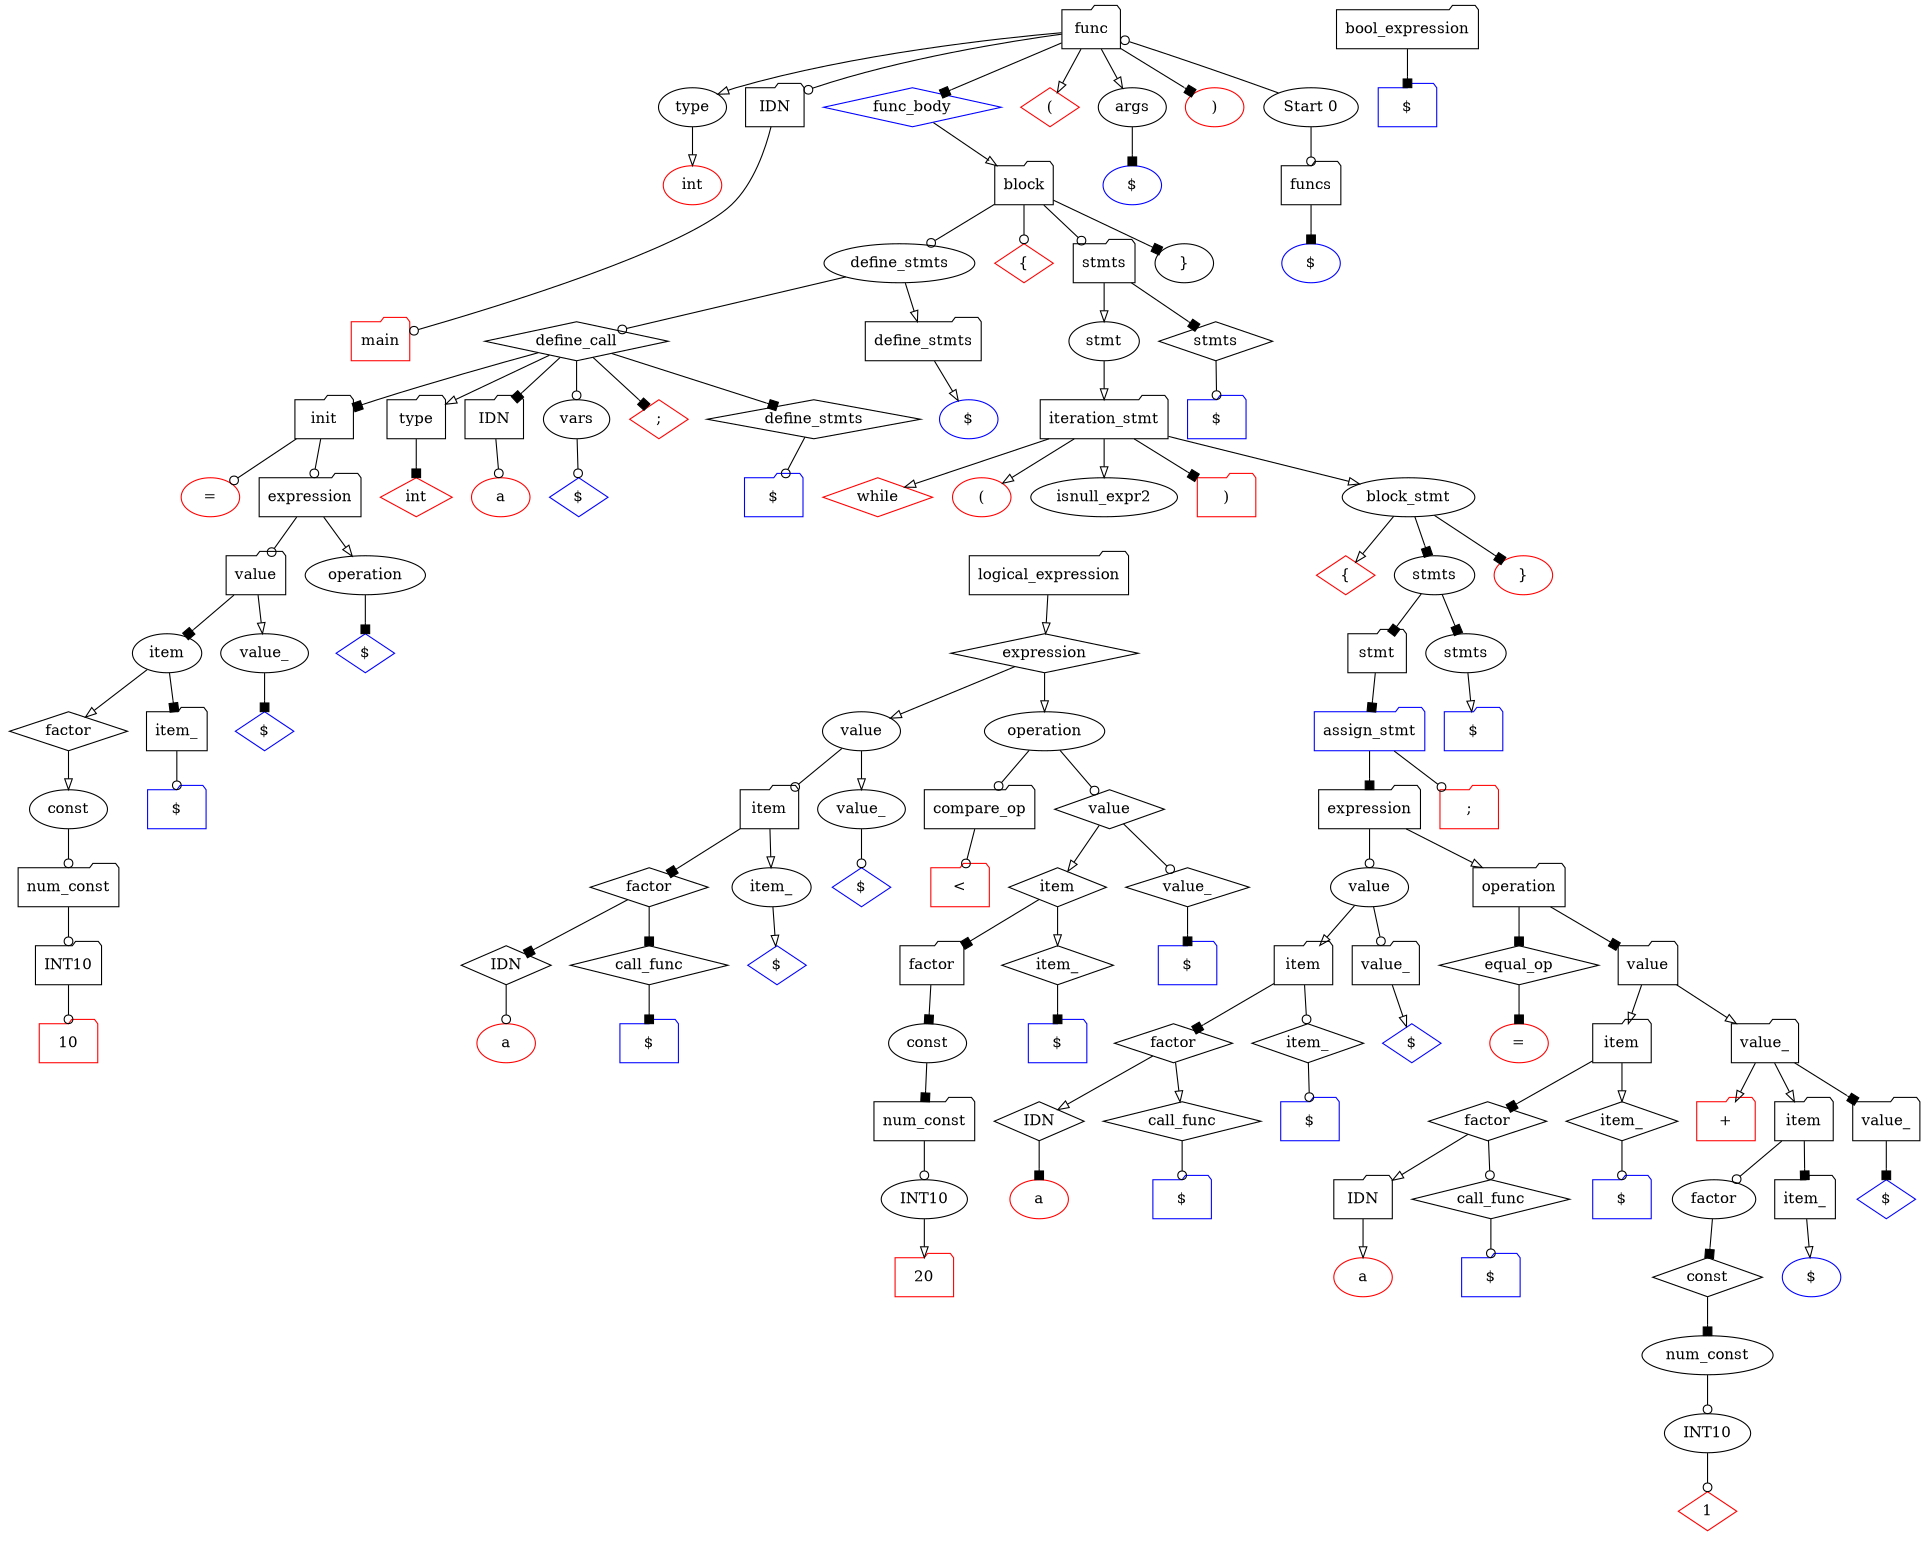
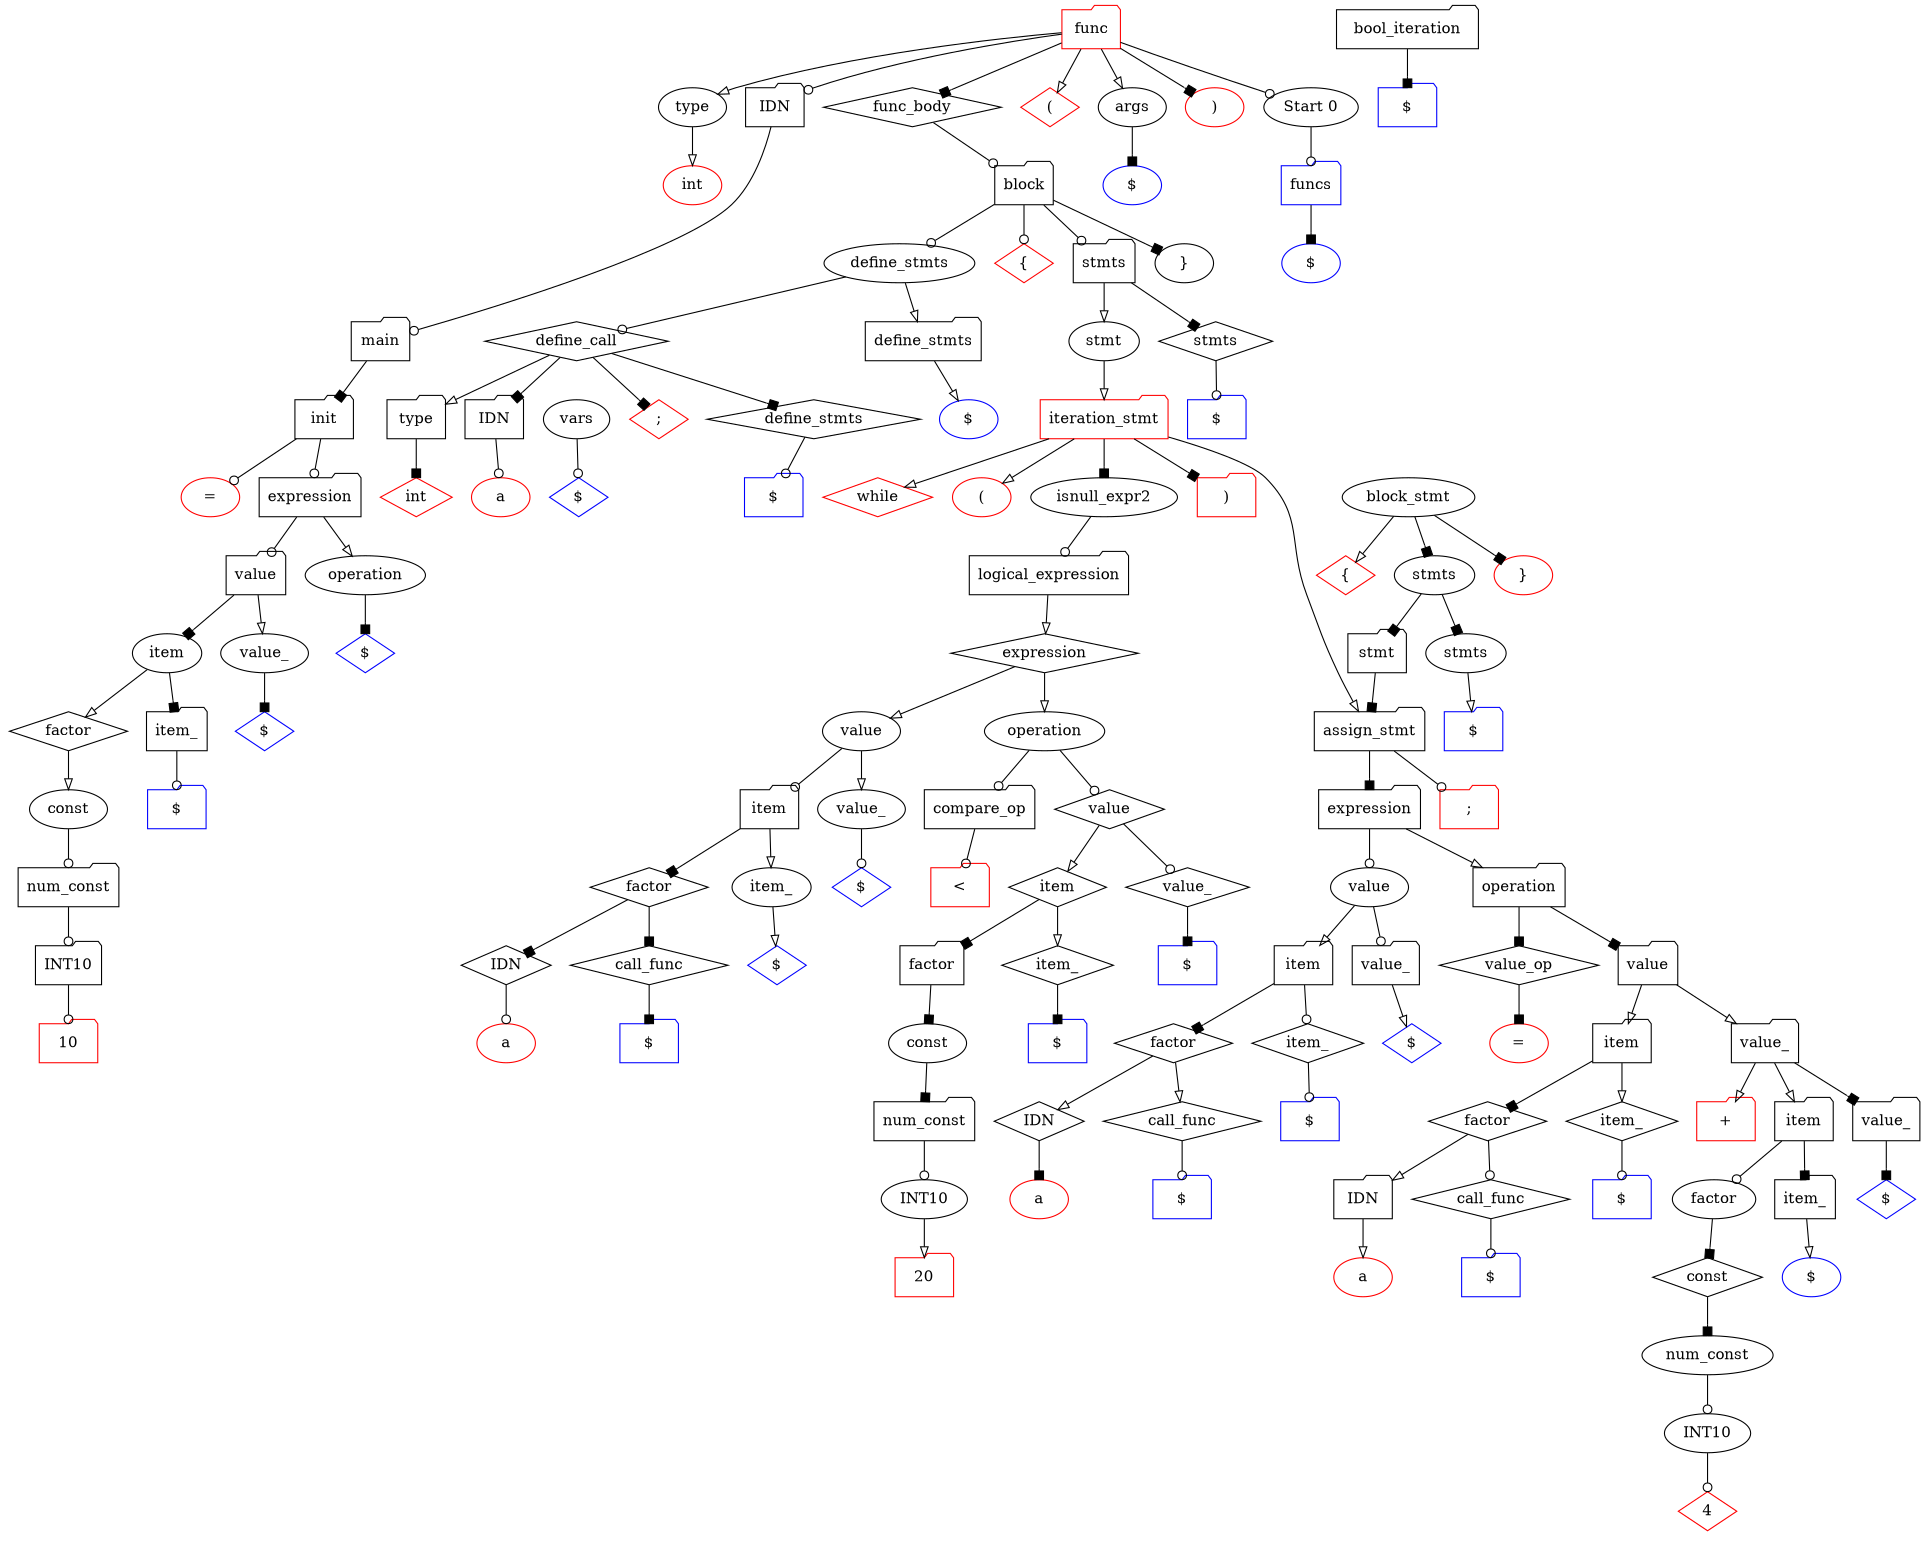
node "func": color black -> red
node "bool_expression": label "bool_expression" -> "bool_iteration"
edge "Start 0" -> "func": reversed
node "func_body": color blue -> black
edge "func_body" -> "block": arrowhead onormal -> odot
node "funcs": color black -> blue
node "main": color red -> black
edge "define_call" -> "vars": removed
edge "define_call" -> "init": now "main" -> "init"
node "iteration_stmt": color black -> red
edge "iteration_stmt" -> "isnull_expr2": arrowhead onormal -> box
edge "iteration_stmt" -> "block_stmt": now "iteration_stmt" -> "assign_stmt"
edge "isnull_expr2" -> "logical_expression": added
node "assign_stmt": color blue -> black
node "equal_op": label "equal_op" -> "value_op"
node "1": label "1" -> "4"
